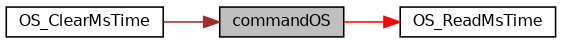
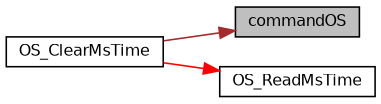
edge "commandOS" -> "OS_ReadMsTime": now "OS_ClearMsTime" -> "OS_ReadMsTime"
